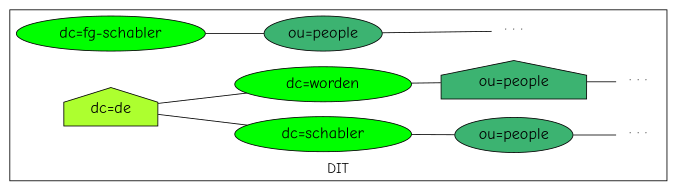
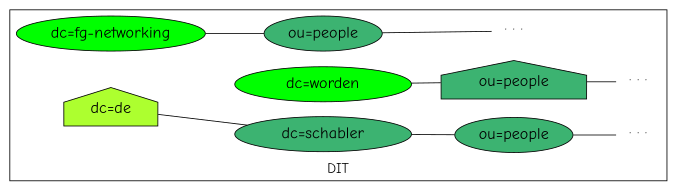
node "dc=fg-schabler": label "dc=fg-schabler" -> "dc=fg-networking"
edge "dc=worden" -- "dc=de": removed
node "dc=schabler": fillcolor green -> mediumseagreen
